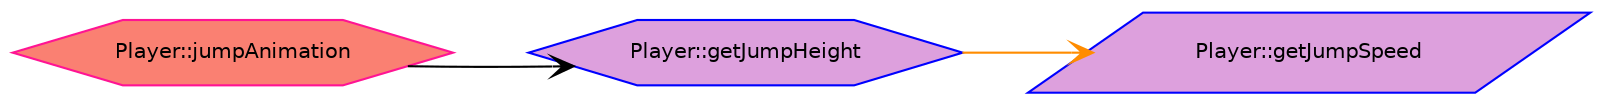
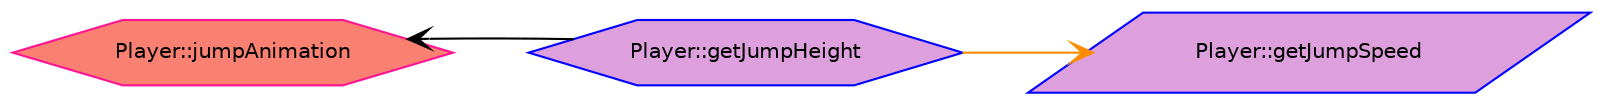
edge "Player::jumpAnimation" -> "Player::getJumpHeight": reversed
